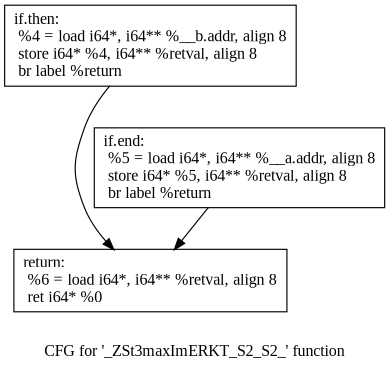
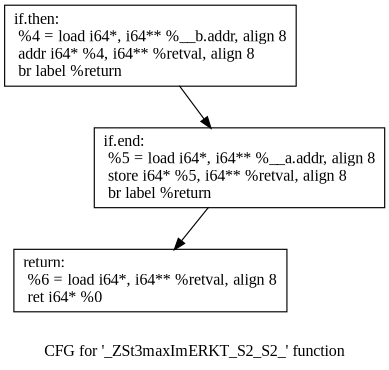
node "if.then:": text "store i64* %4, i64** %retval, align 8" -> "addr i64* %4, i64** %retval, align 8"
edge "if.then:" -> "return:": now "if.then:" -> "if.end:"
